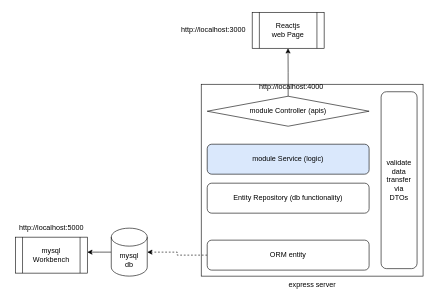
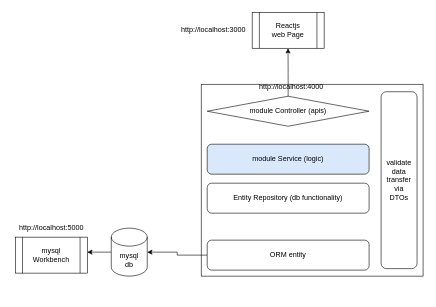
edge "ORM entity" -> "mysql db": style dashed -> solid
node "express server": removed
